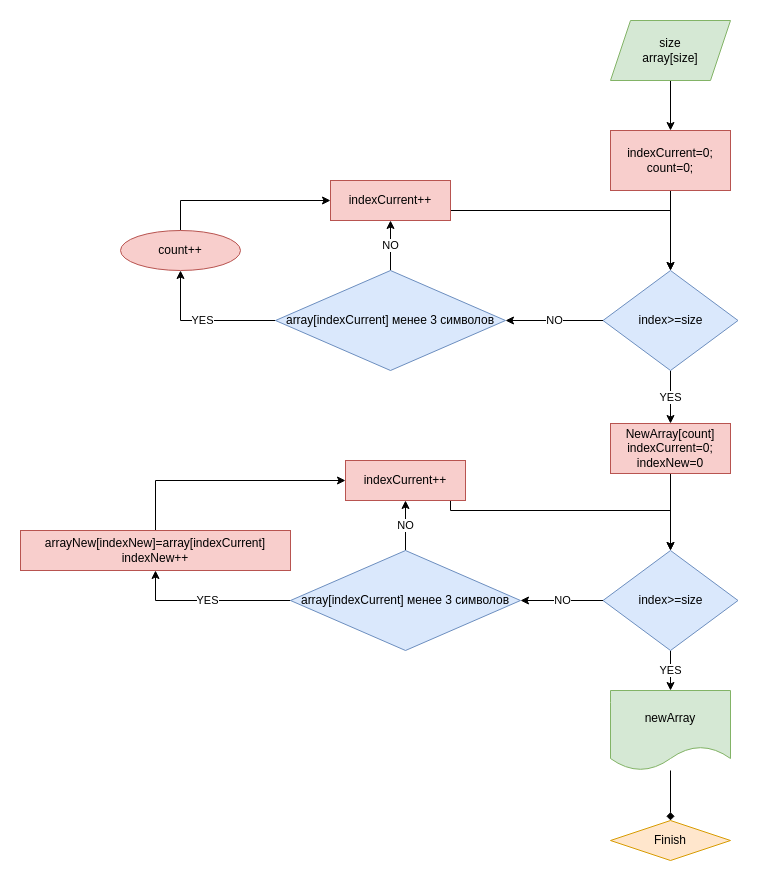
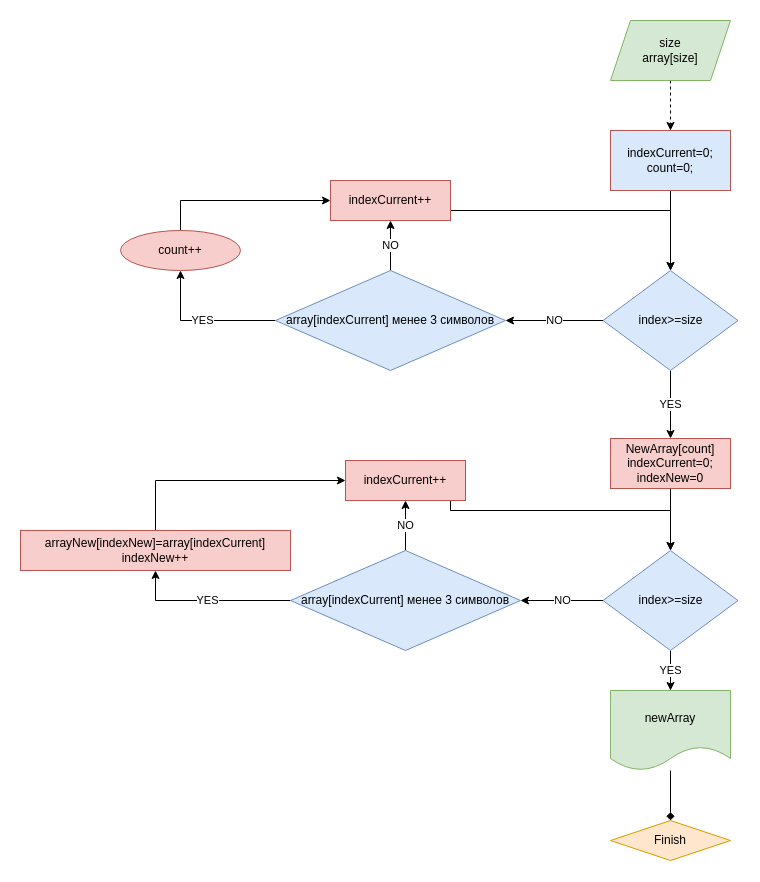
edge "size array[size]" -> "indexCurrent=0; count=0;": style solid -> dashed
node "indexCurrent=0; count=0;": fillcolor #f8cecc -> #dae8fc
node "NewArray[count] indexCurrent=0; indexNew=0": moved (671, 449) -> (671, 464)
